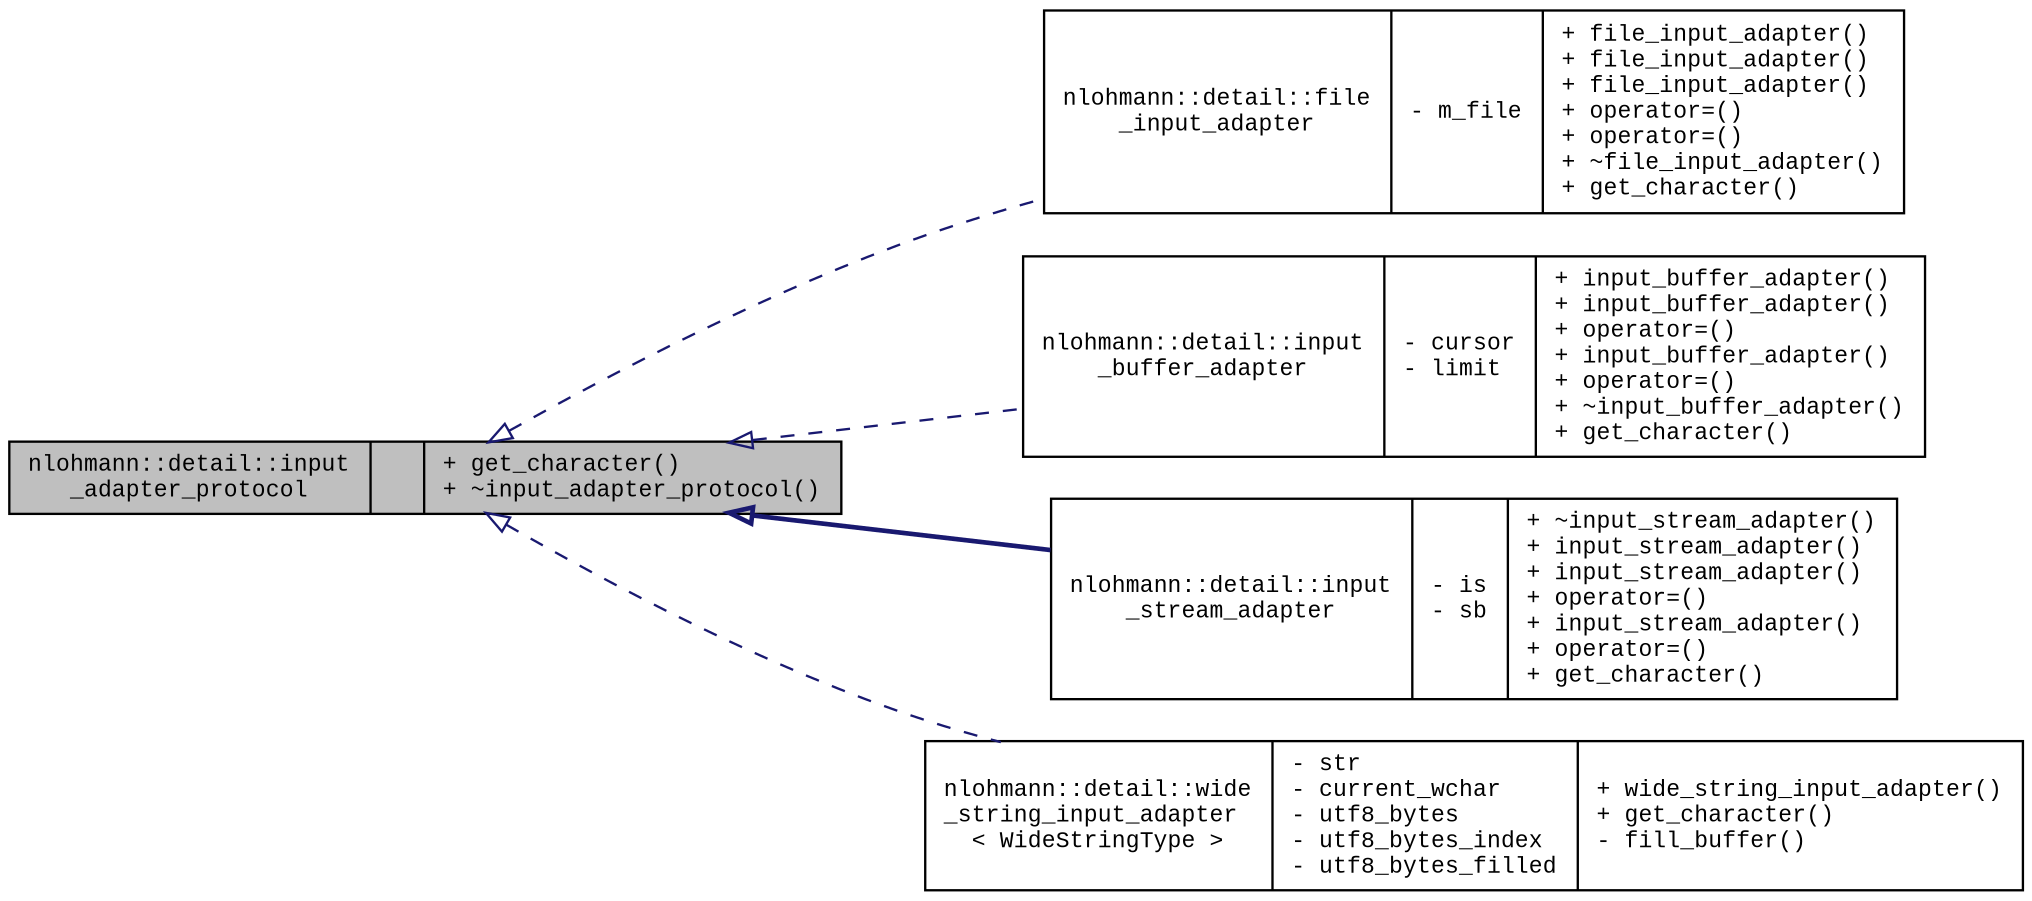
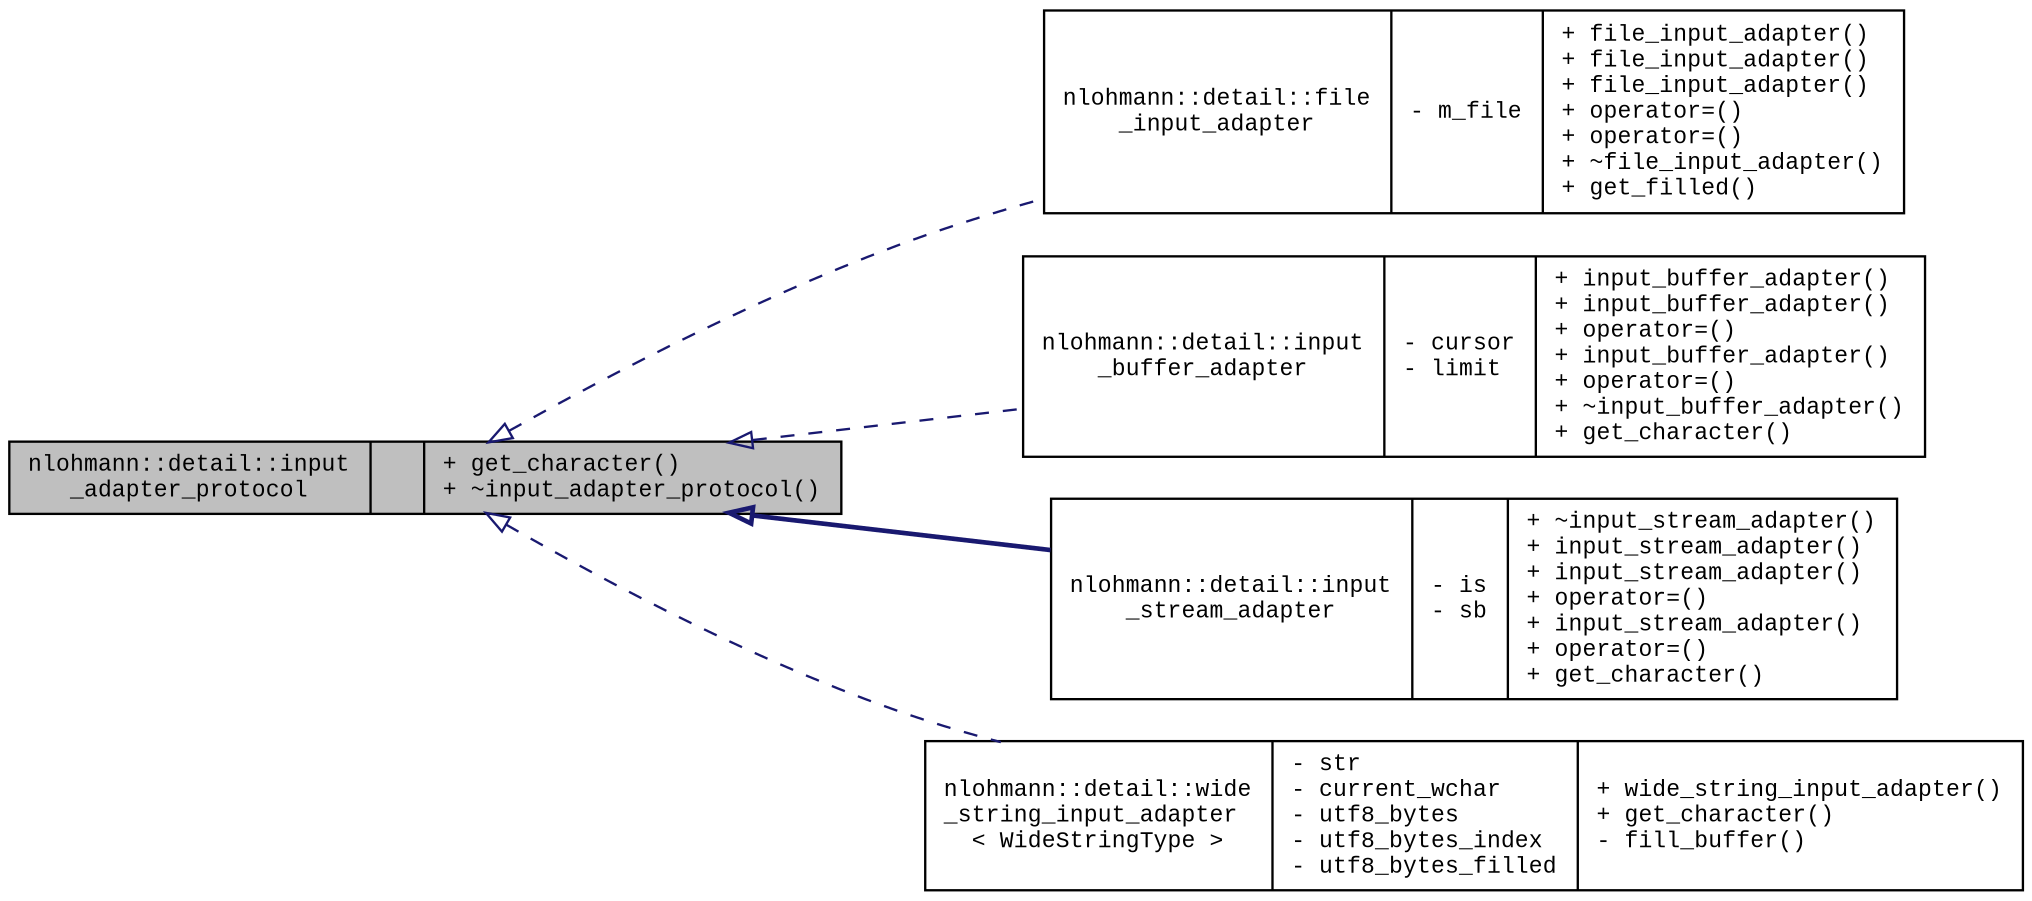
node "nlohmann::detail::file": text "+ get_character()" -> "+ get_filled()"
